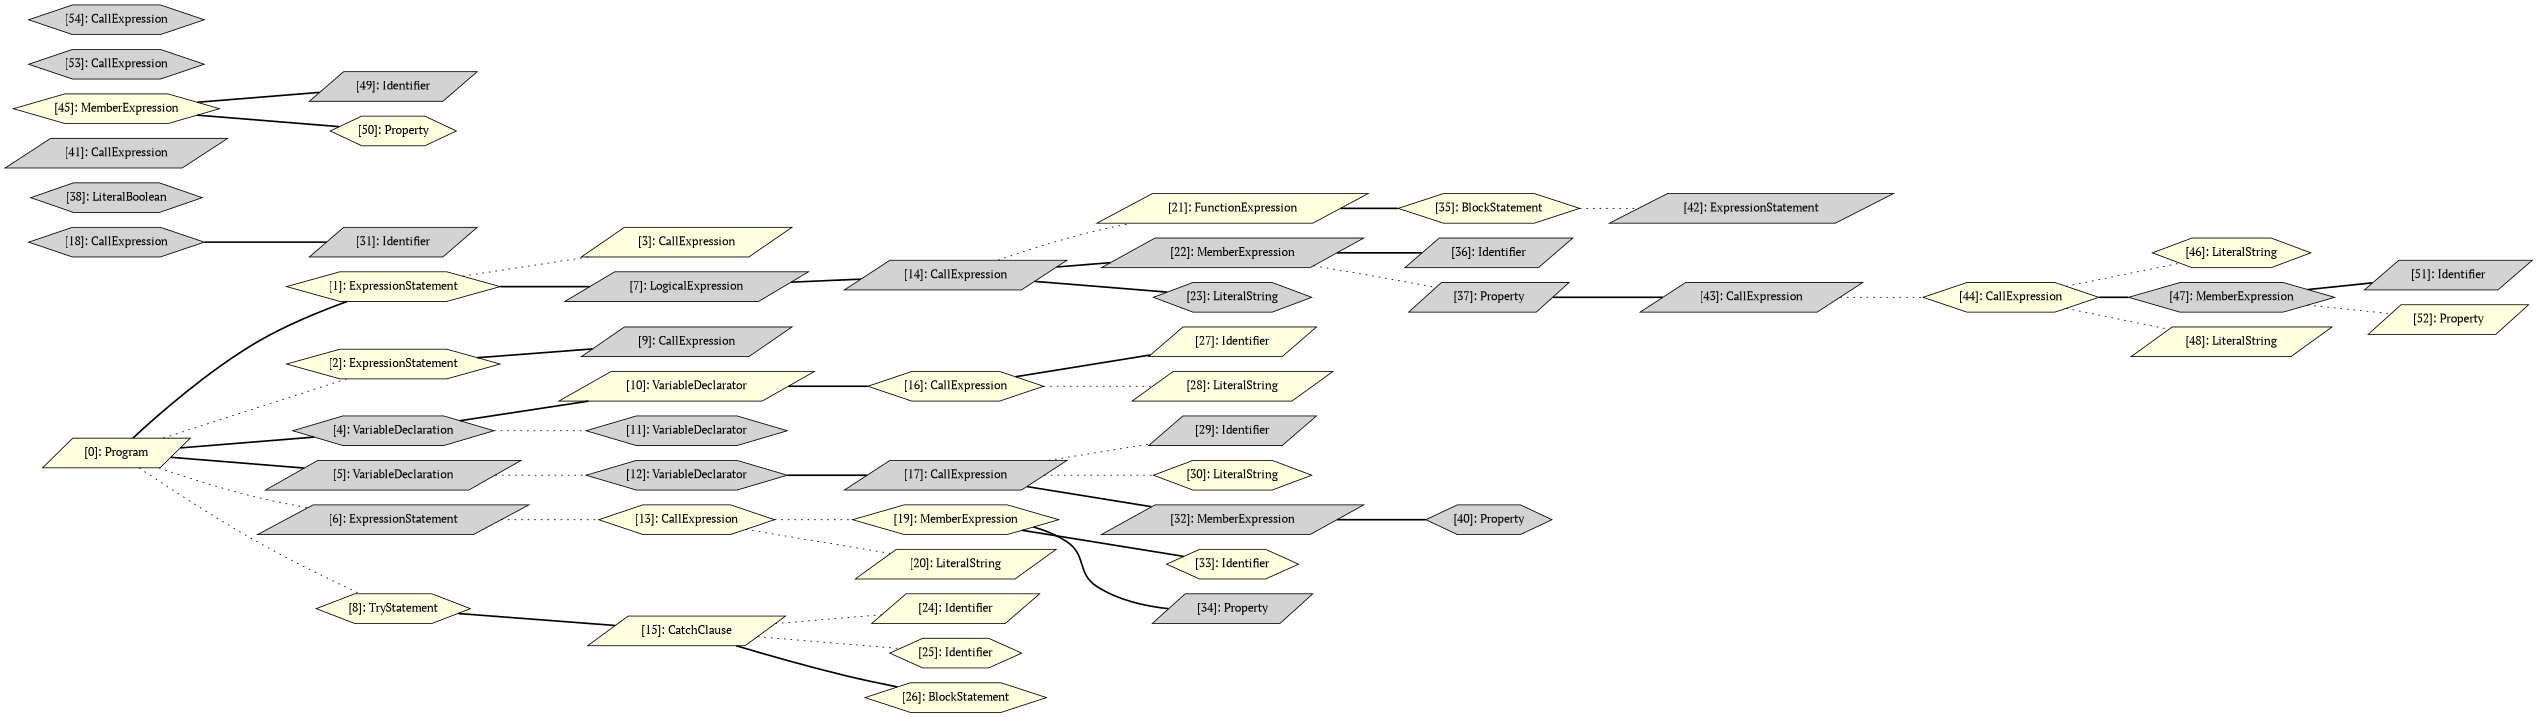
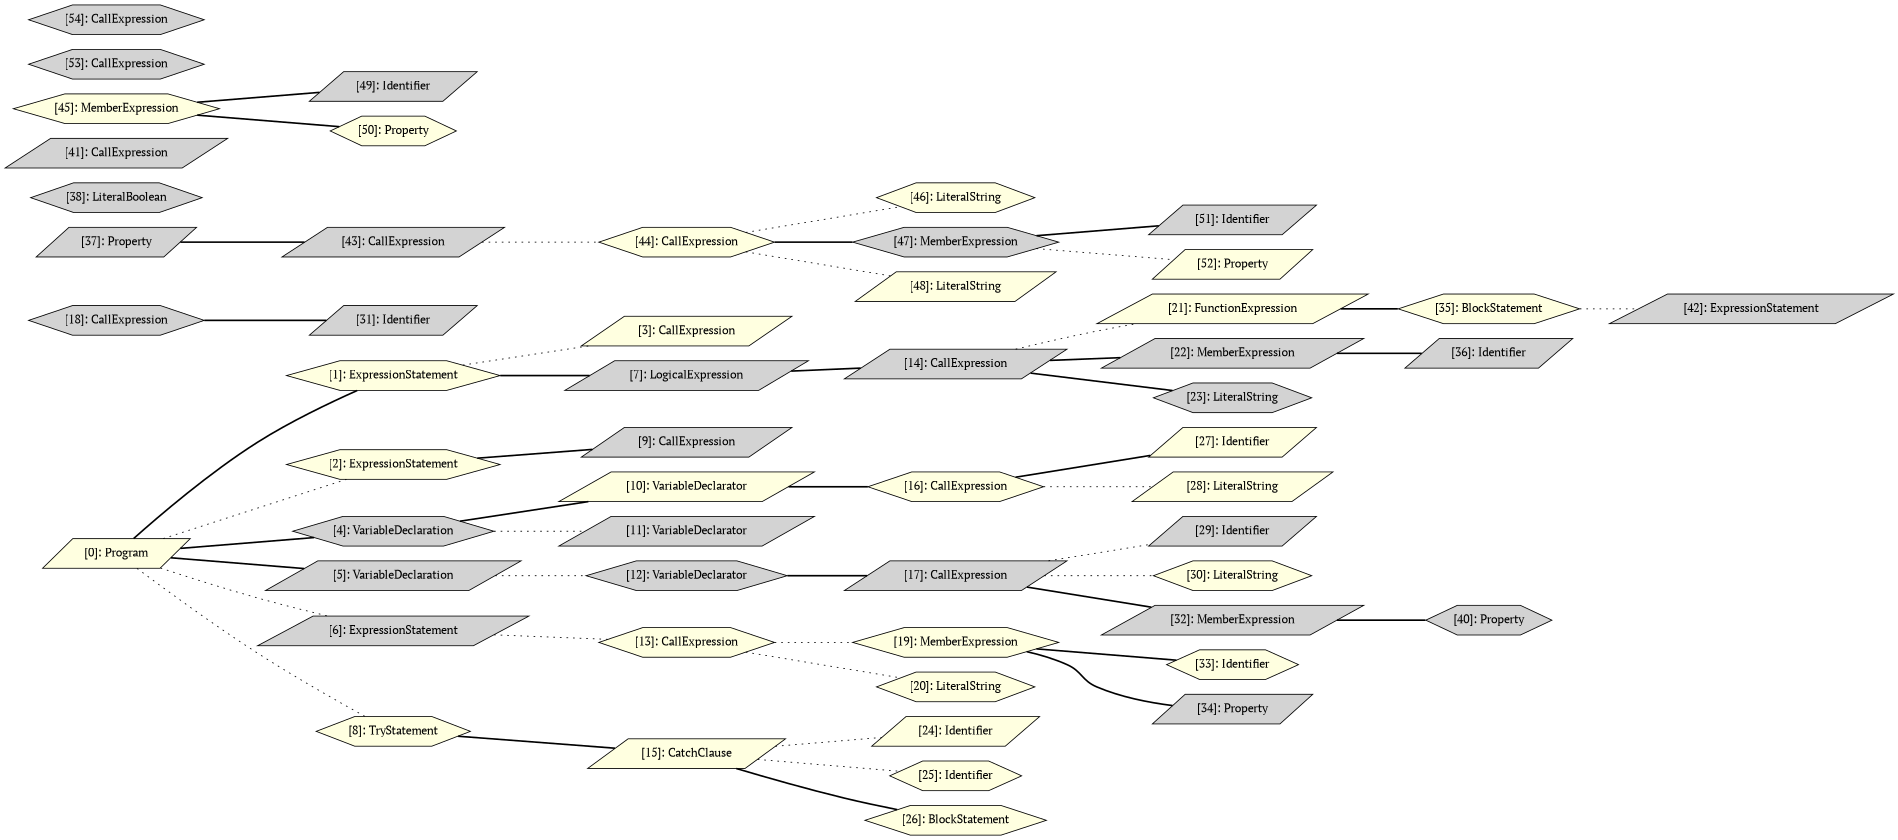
edge "[22]: MemberExpression" -- "[37]: Property": removed
node "[11]: VariableDeclarator": shape hexagon -> parallelogram
node "[20]: LiteralString": shape parallelogram -> hexagon
